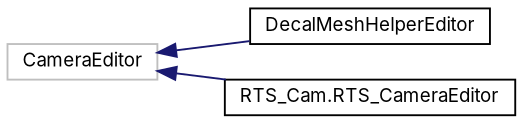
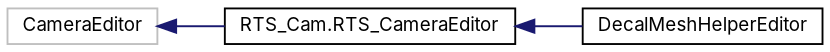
edge "DecalMeshHelperEditor" -> "CameraEditor": now "DecalMeshHelperEditor" -> "RTS_Cam.RTS_CameraEditor"
